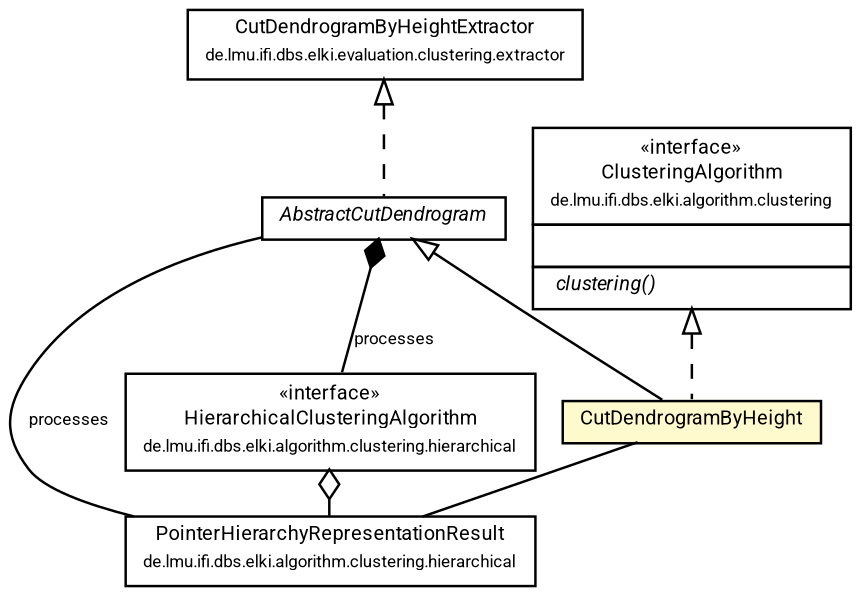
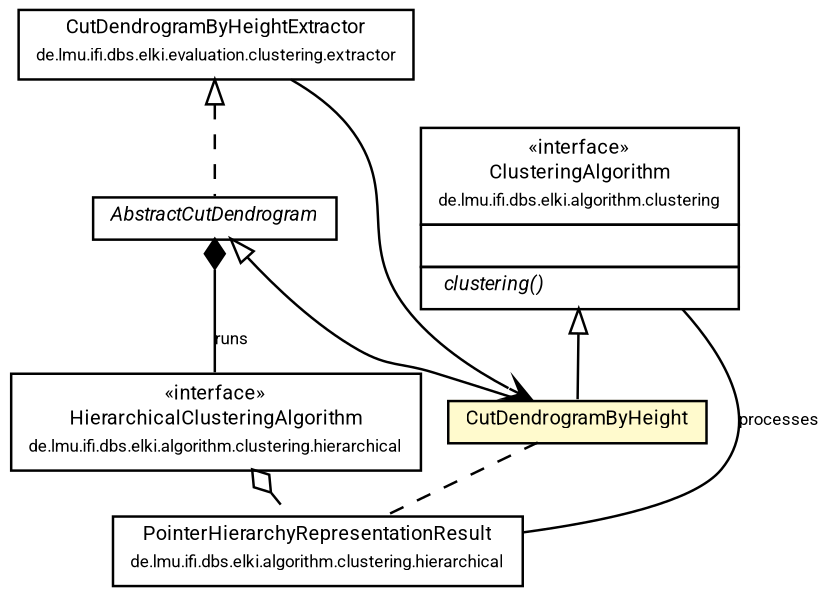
edge "CutDendrogramByHeightExtractor" -> "CutDendrogramByHeight": added
edge "HierarchicalClusteringAlgorithm" -> "AbstractCutDendrogram": label "processes" -> "runs"
edge "AbstractCutDendrogram" -- "PointerHierarchyRepresentationResult": now "ClusteringAlgorithm" -- "PointerHierarchyRepresentationResult"
edge "CutDendrogramByHeight" -> "ClusteringAlgorithm": style dashed -> solid
edge "CutDendrogramByHeight" -- "PointerHierarchyRepresentationResult": style solid -> dashed
edge "PointerHierarchyRepresentationResult" -> "HierarchicalClusteringAlgorithm": style solid -> dashed
